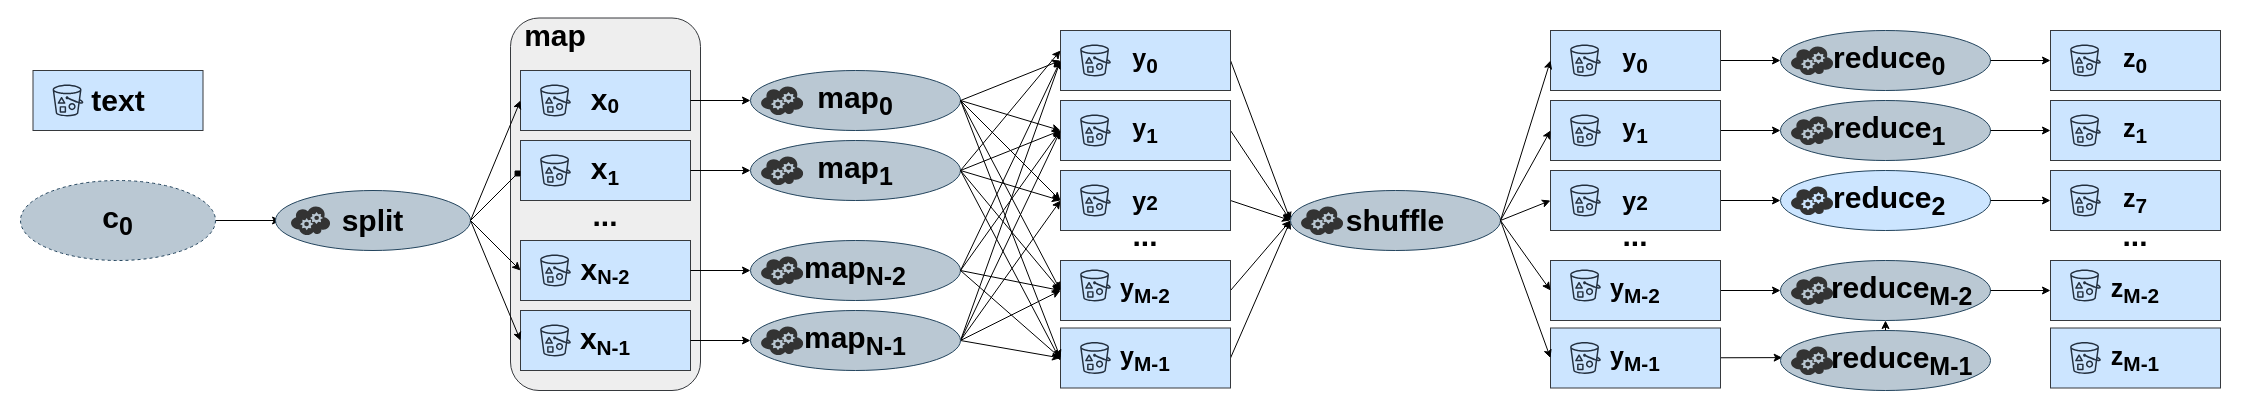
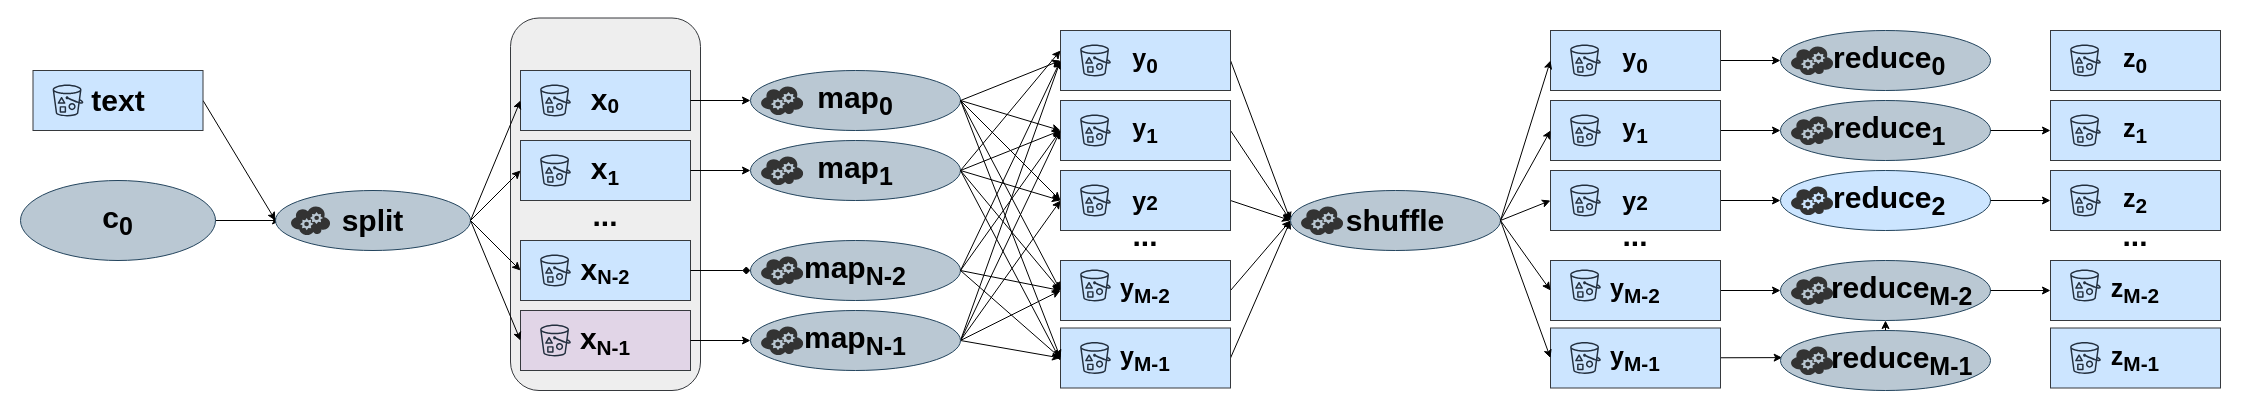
node "map": removed
edge "reduce0" -> "z0": removed
edge "text" -> "split": added
edge "split" -> "x1": arrowhead diamond -> classic
node "z7": label "z7" -> "z2"
node "c0": style dashed -> solid
edge "xN-2" -> "mapN-2": arrowhead classic -> diamond
node "xN-1": fillcolor #cce5ff -> #e1d5e7
